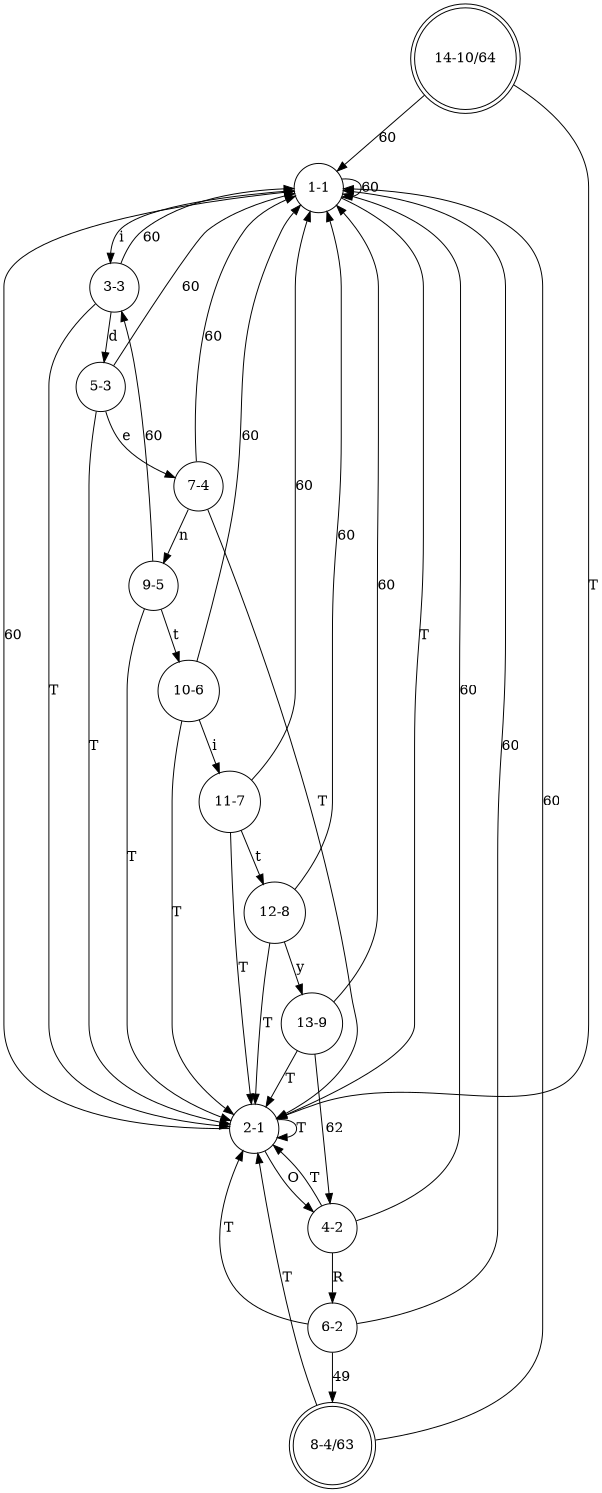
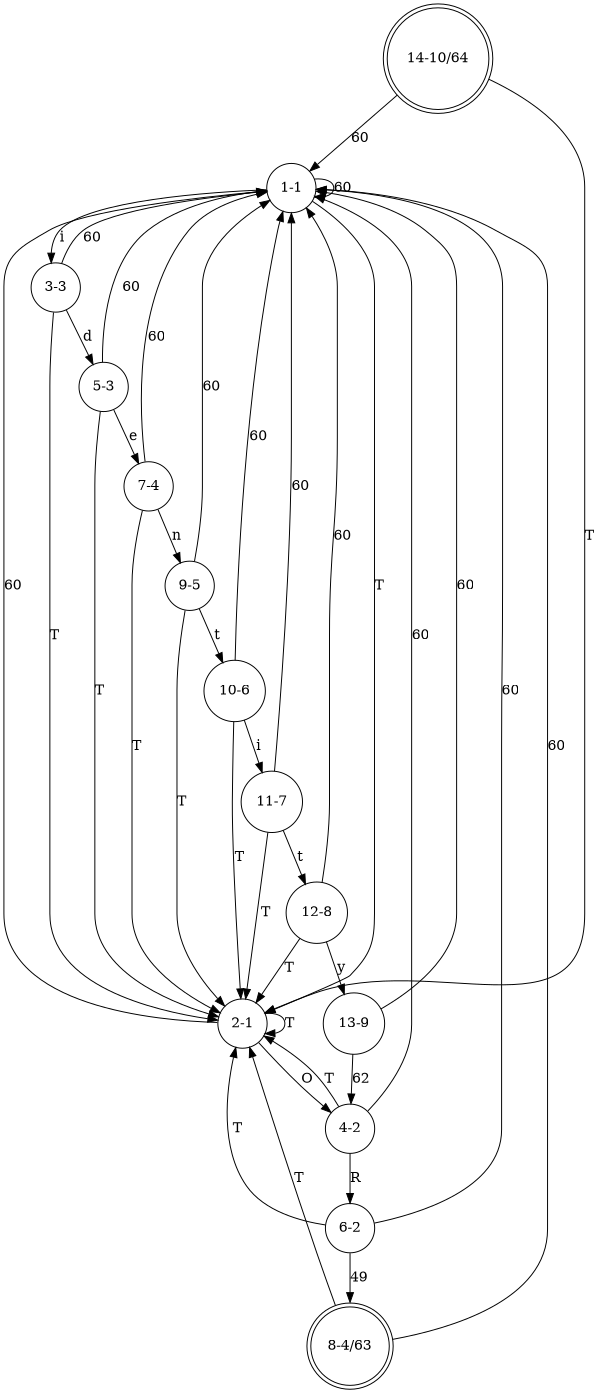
edge "9-5" -> "3-3": now "9-5" -> "1-1"
edge "13-9" -> "2-1": removed, label "T"
